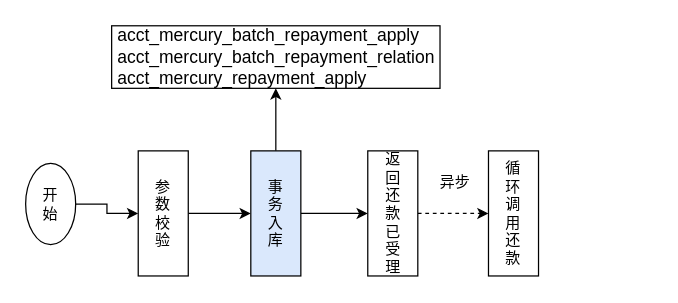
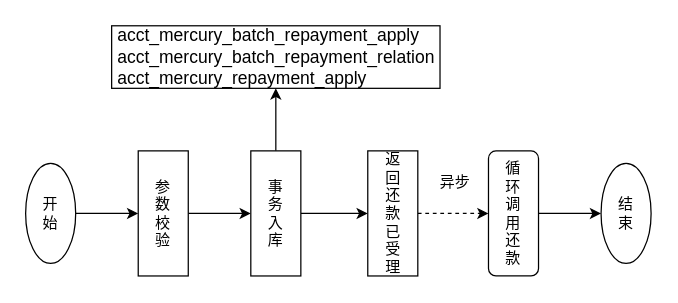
node "开 始": size 50x81 -> 50x100
node "事 务 入 库": fillcolor #dae8fc -> #ffffff
node "循 环 调 用 还 款": shape rectangle -> rounded rectangle
edge "循 环 调 用 还 款" -> "结 束": added
node "结 束": added
